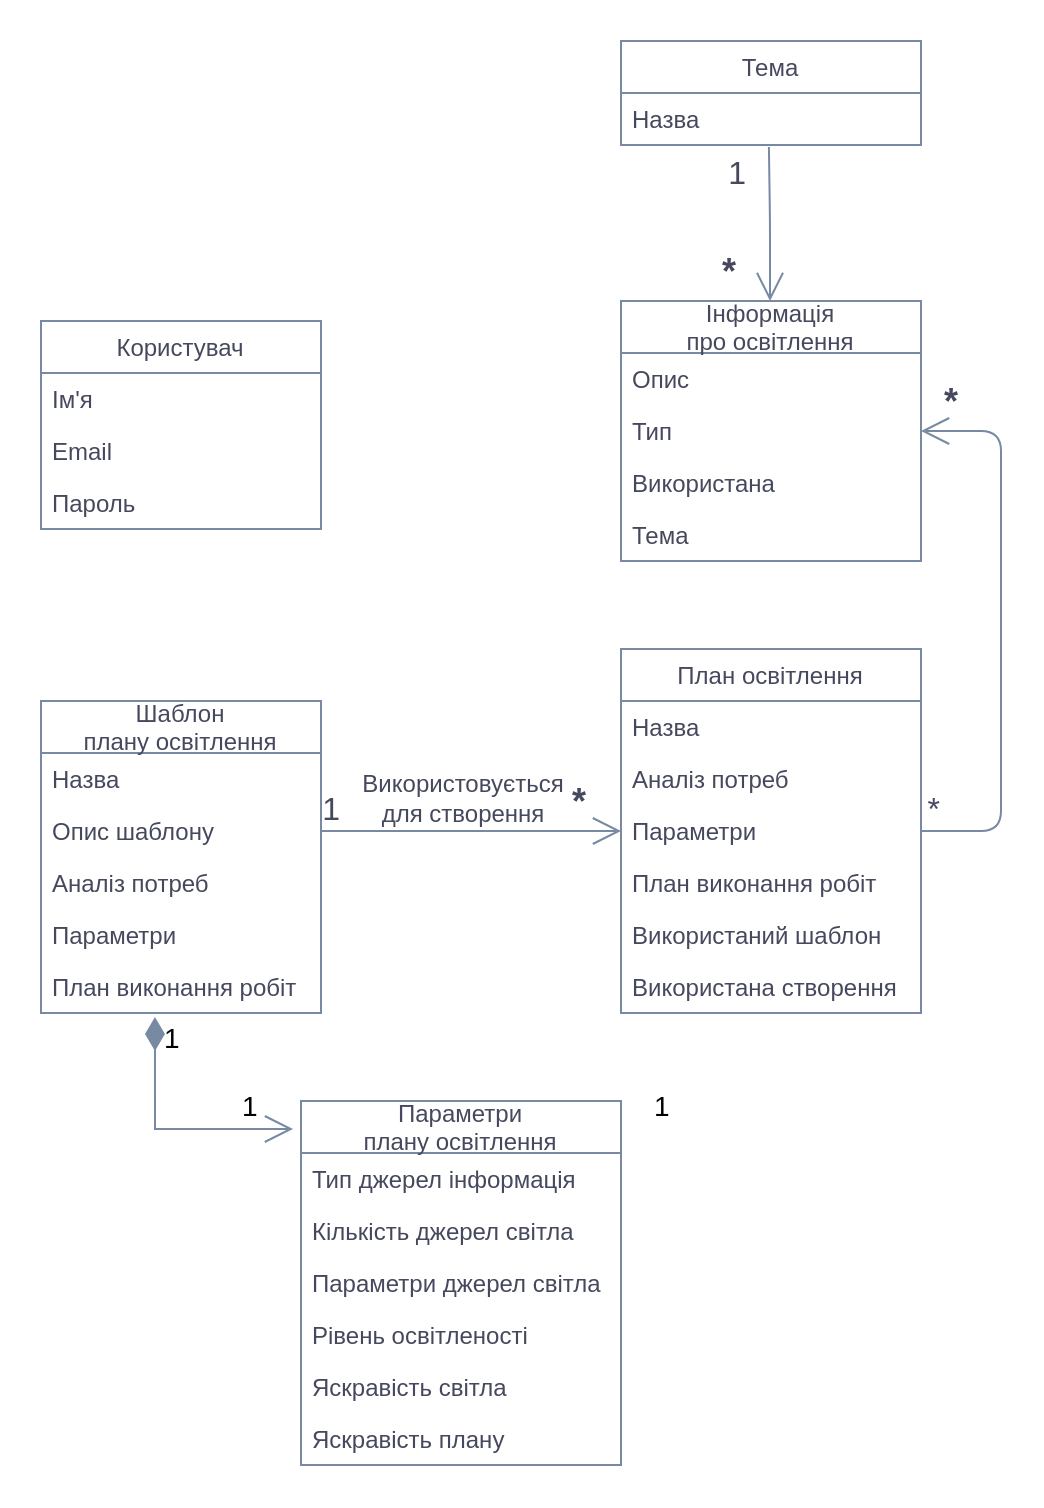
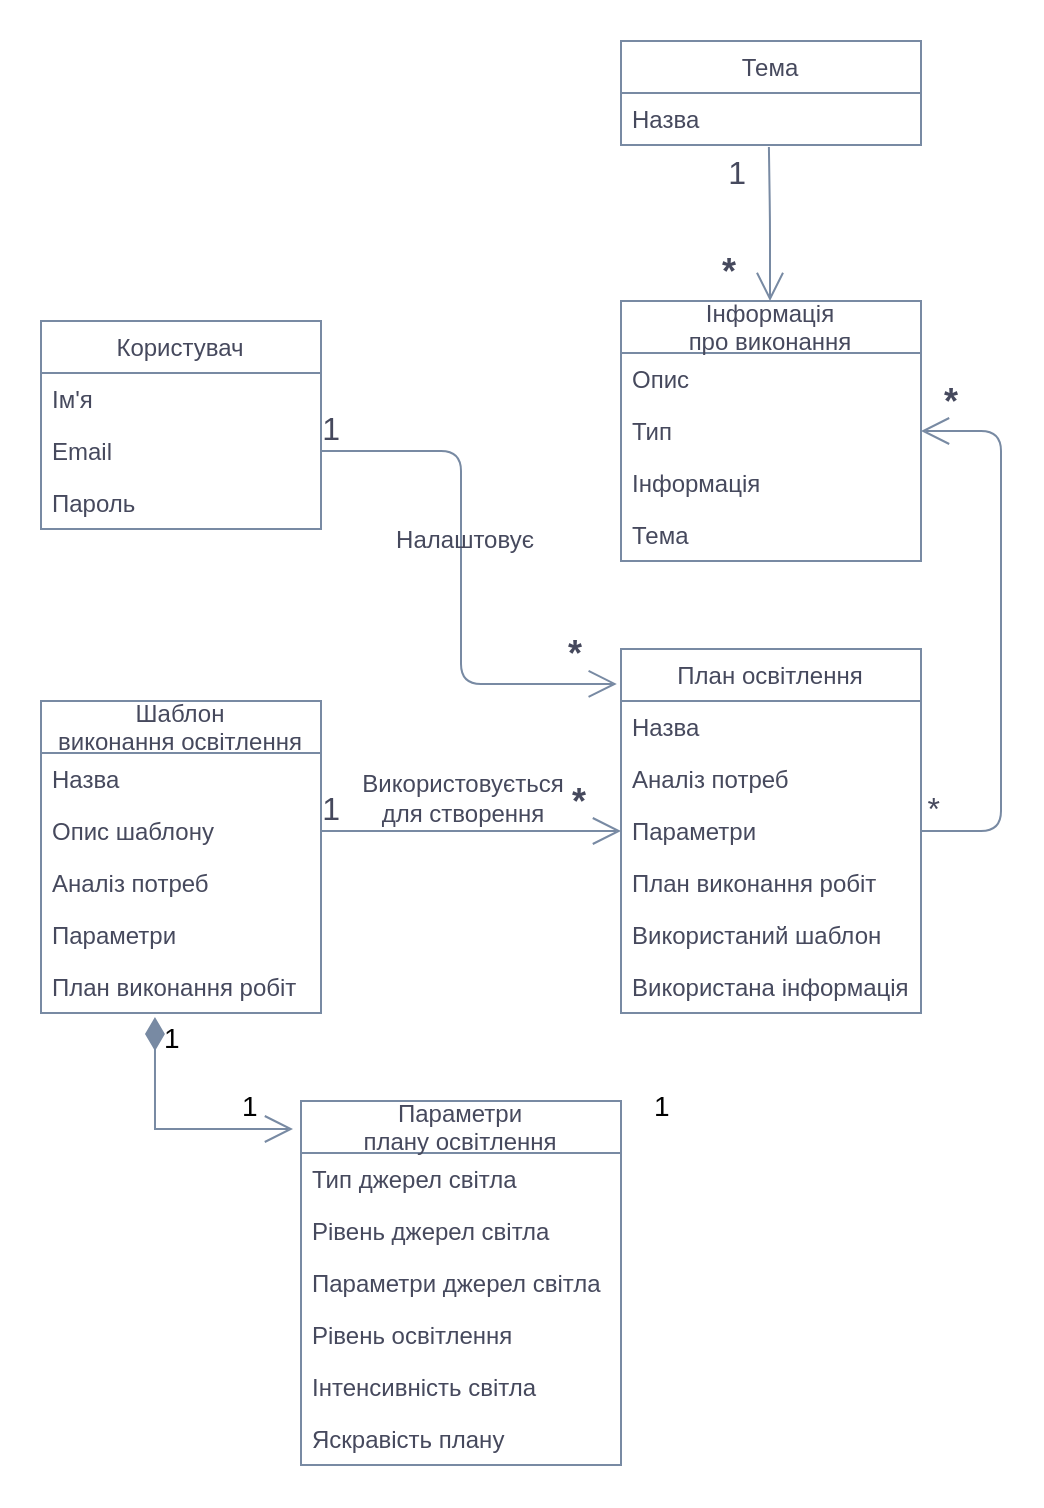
node "Інформація про освітлення": label "Інформація про освітлення" -> "Інформація про виконання"
node "Використана": label "Використана" -> "Інформація"
edge "Email" -> "План освітлення": added, labels "1", "Налаштовує", "*"
node "Шаблон плану освітлення": label "Шаблон плану освітлення" -> "Шаблон виконання освітлення"
node "Використана створення": label "Використана створення" -> "Використана інформація"
node "Тип джерел інформація": label "Тип джерел інформація" -> "Тип джерел світла"
node "Кількість джерел світла": label "Кількість джерел світла" -> "Рівень джерел світла"
node "Рівень освітленості": label "Рівень освітленості" -> "Рівень освітлення"
node "Яскравість світла": label "Яскравість світла" -> "Інтенсивність світла"
